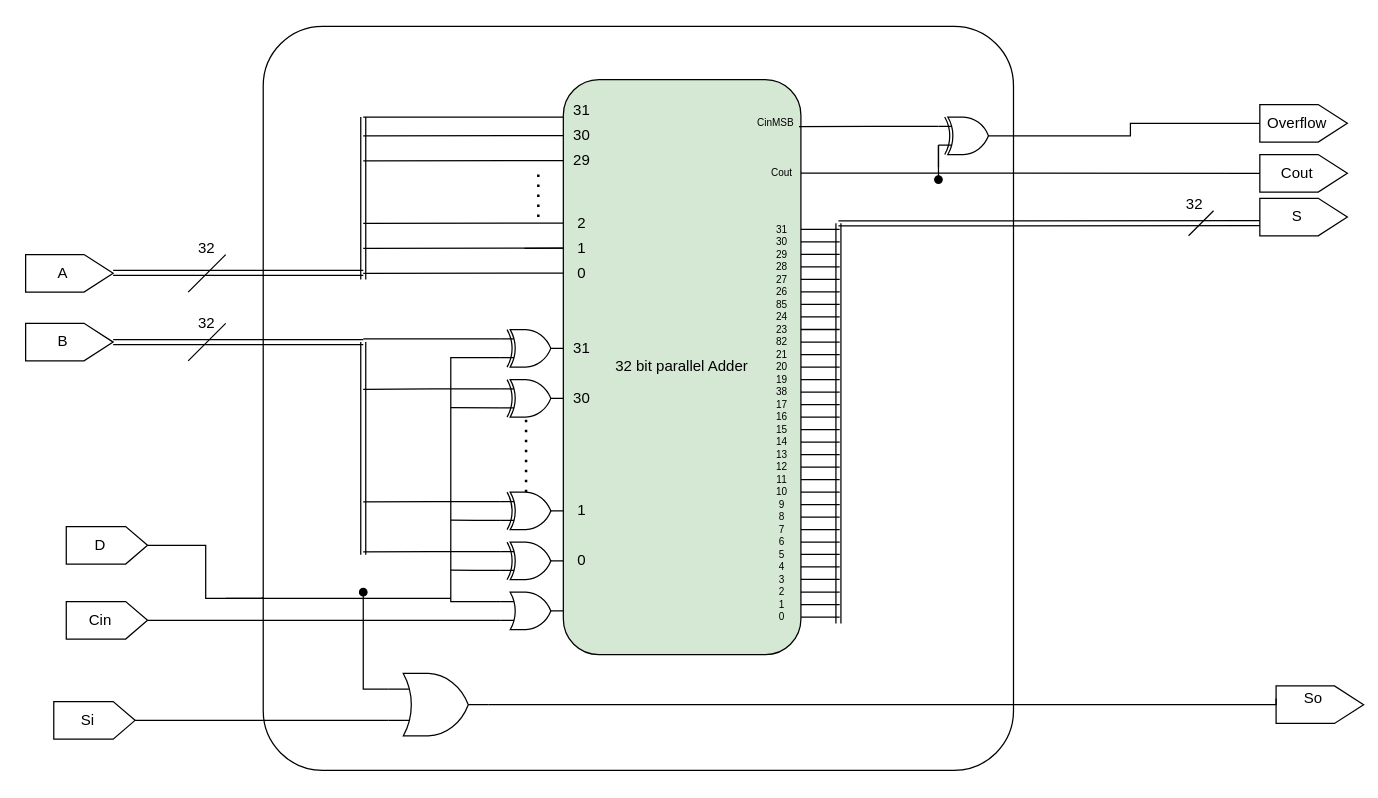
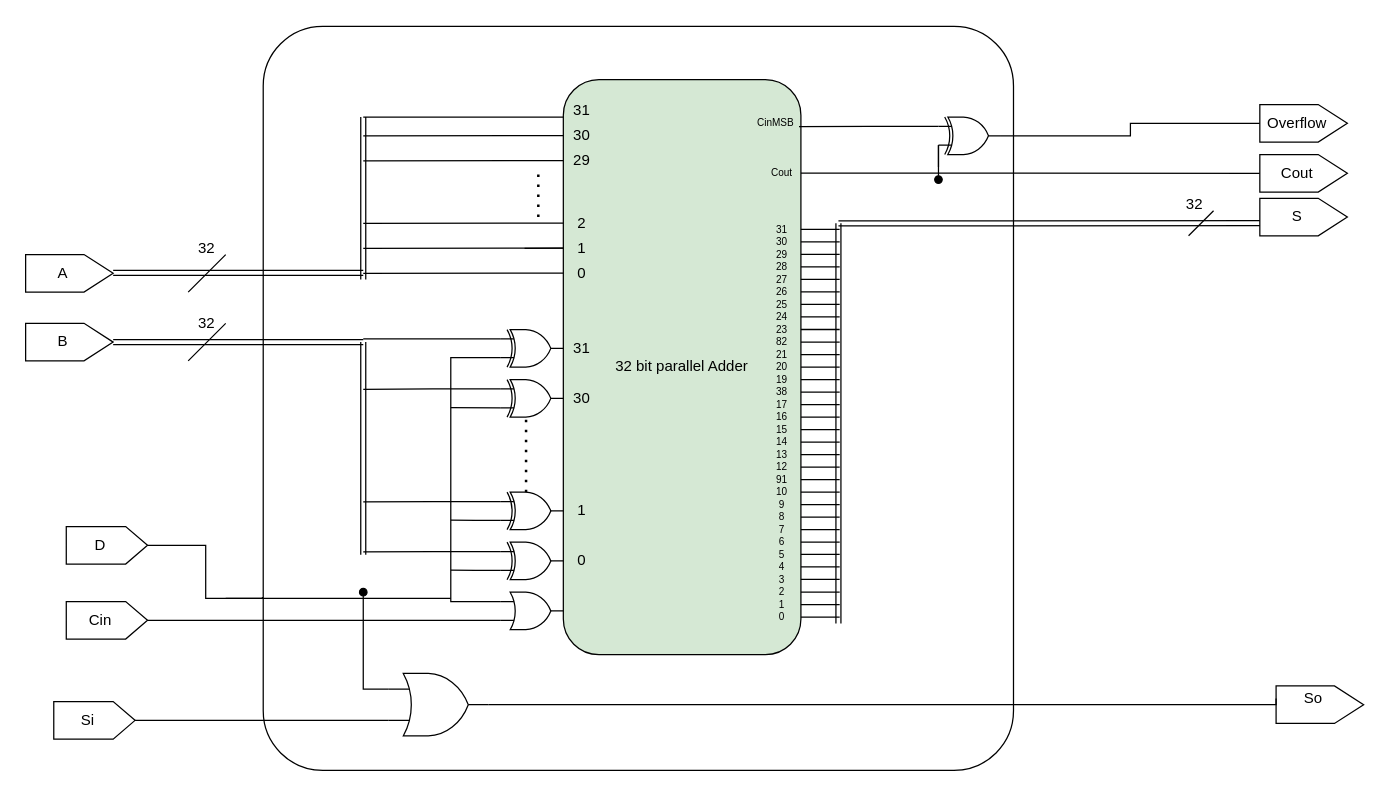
node "85": label "85" -> "25"
node "11": label "11" -> "91"
